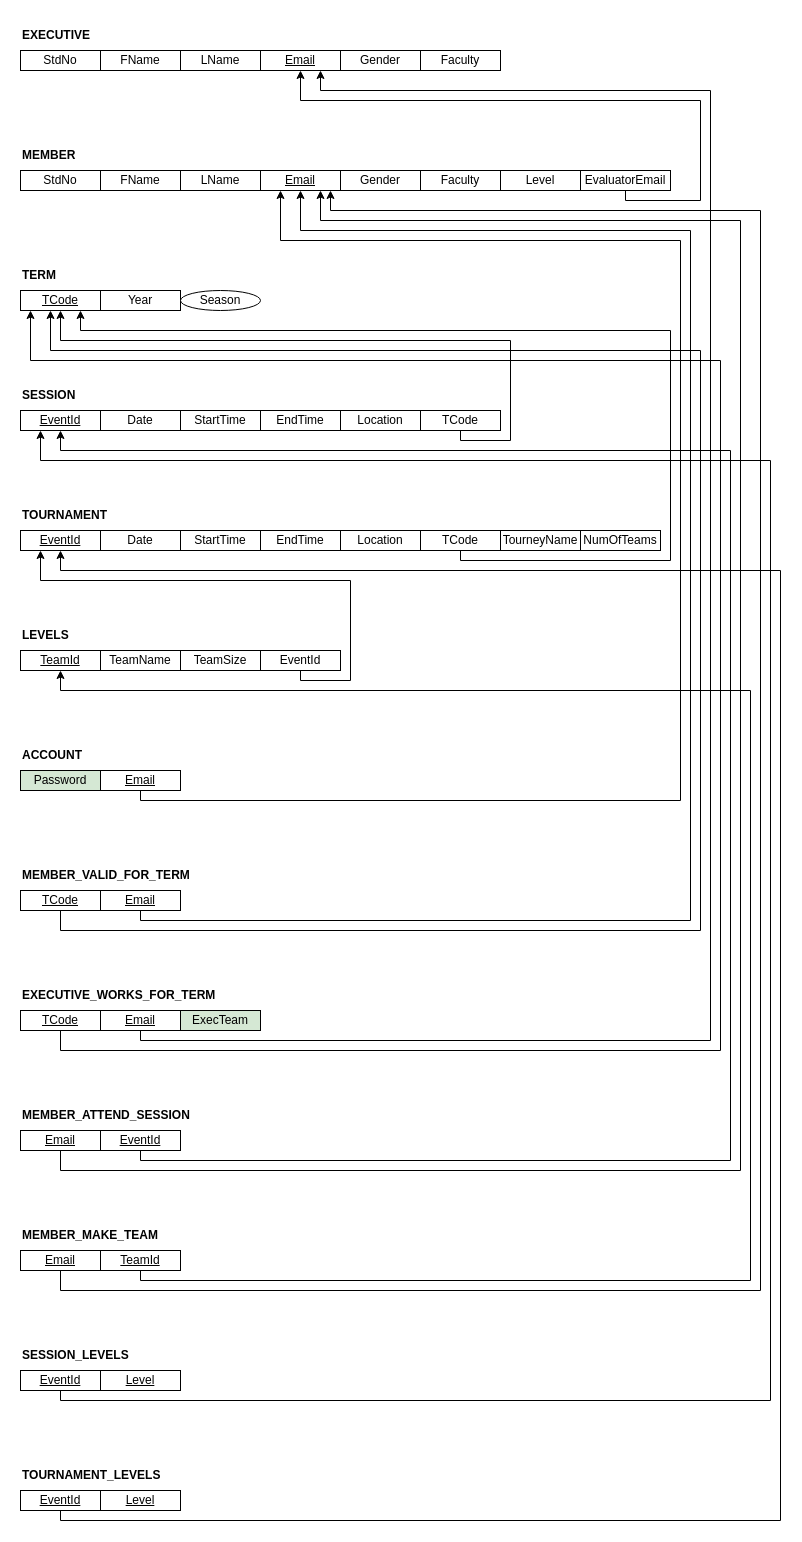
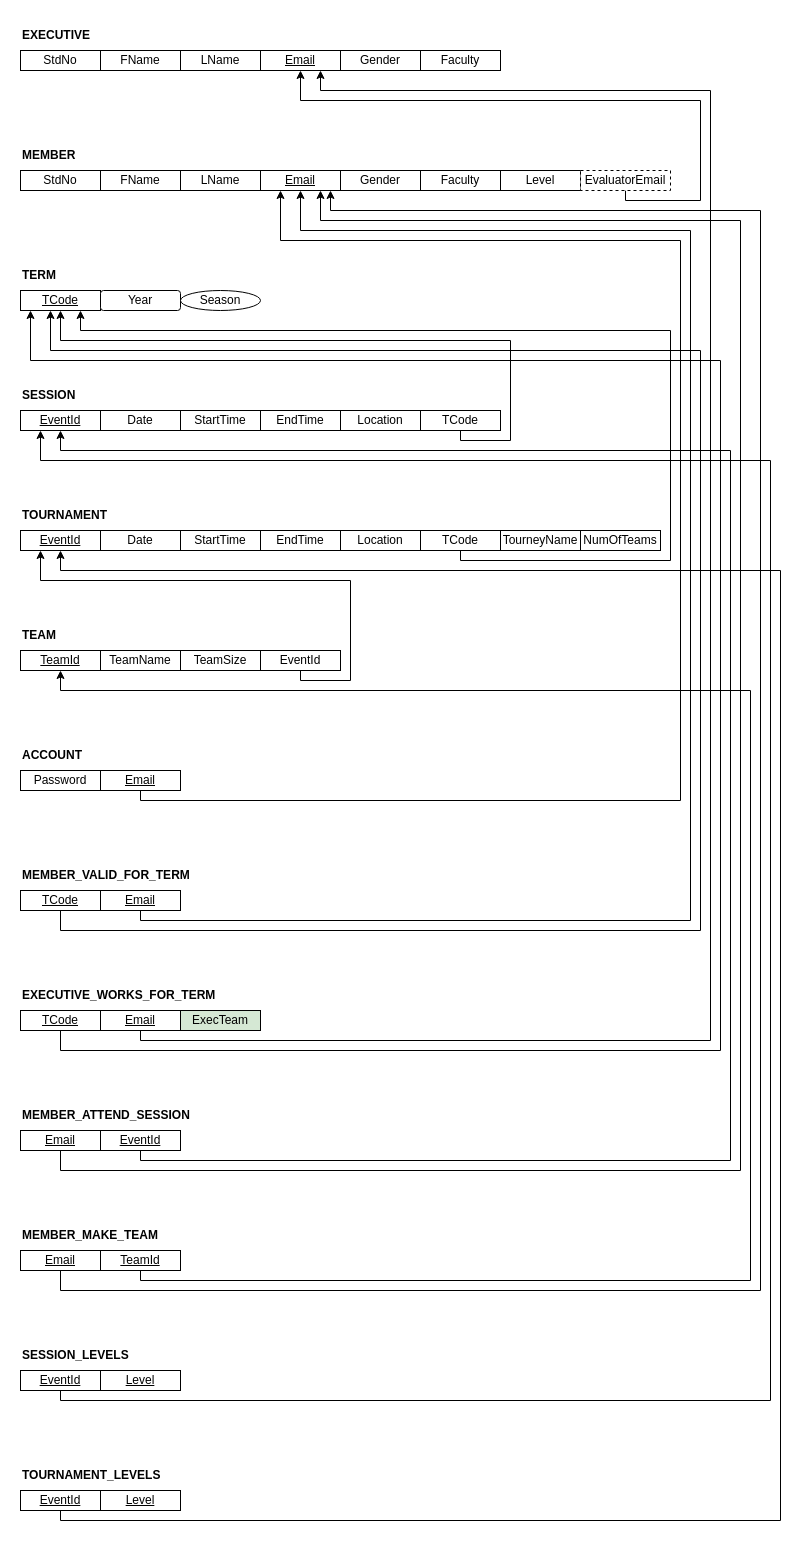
node "EvaluatorEmail": style solid -> dashed
node "Year": shape rectangle -> rounded rectangle
node "LEVELS": label "LEVELS" -> "TEAM"
node "Password": fillcolor #d5e8d4 -> #ffffff
